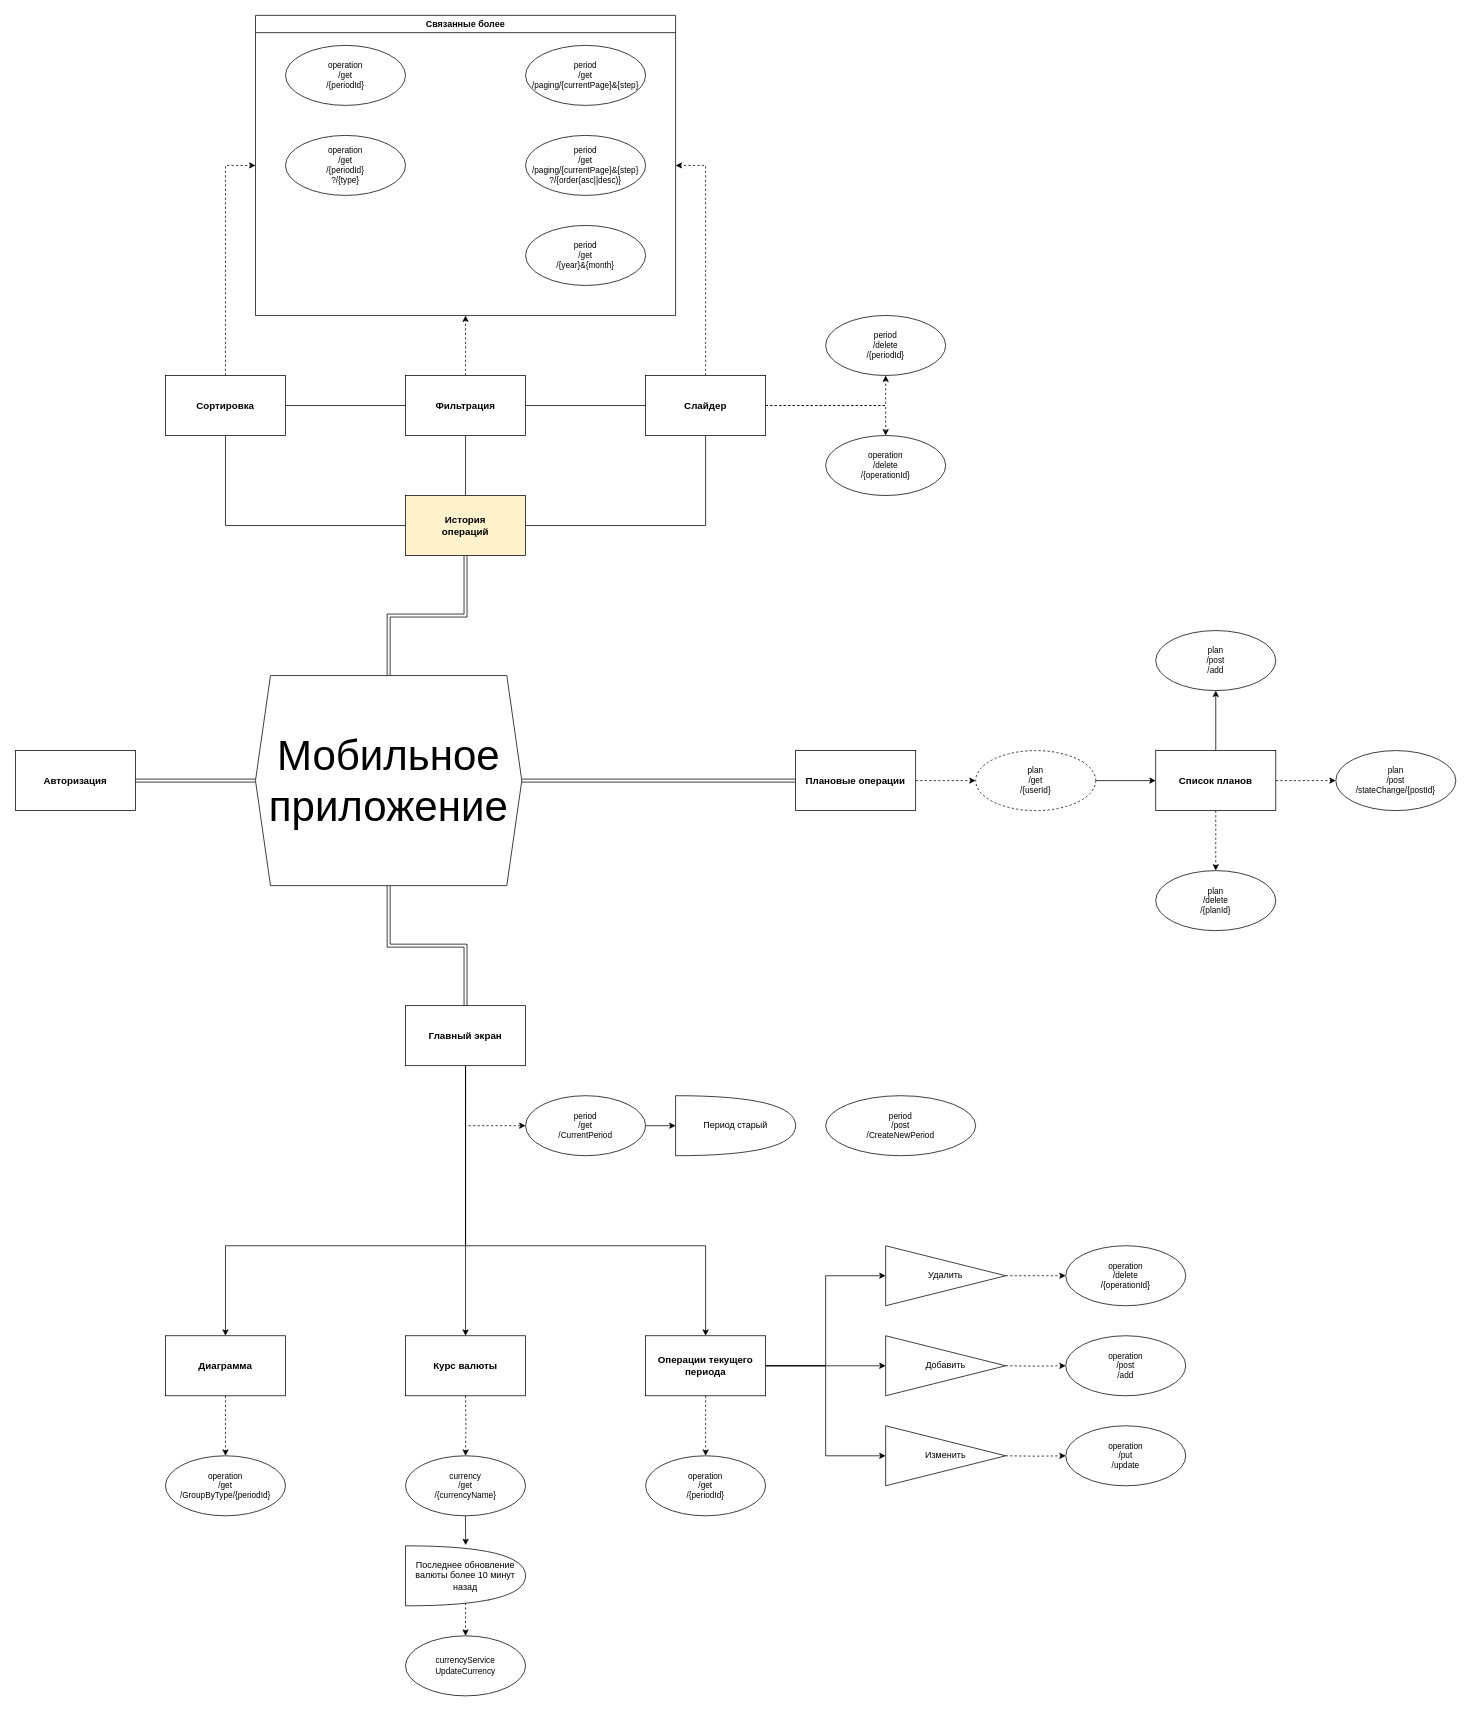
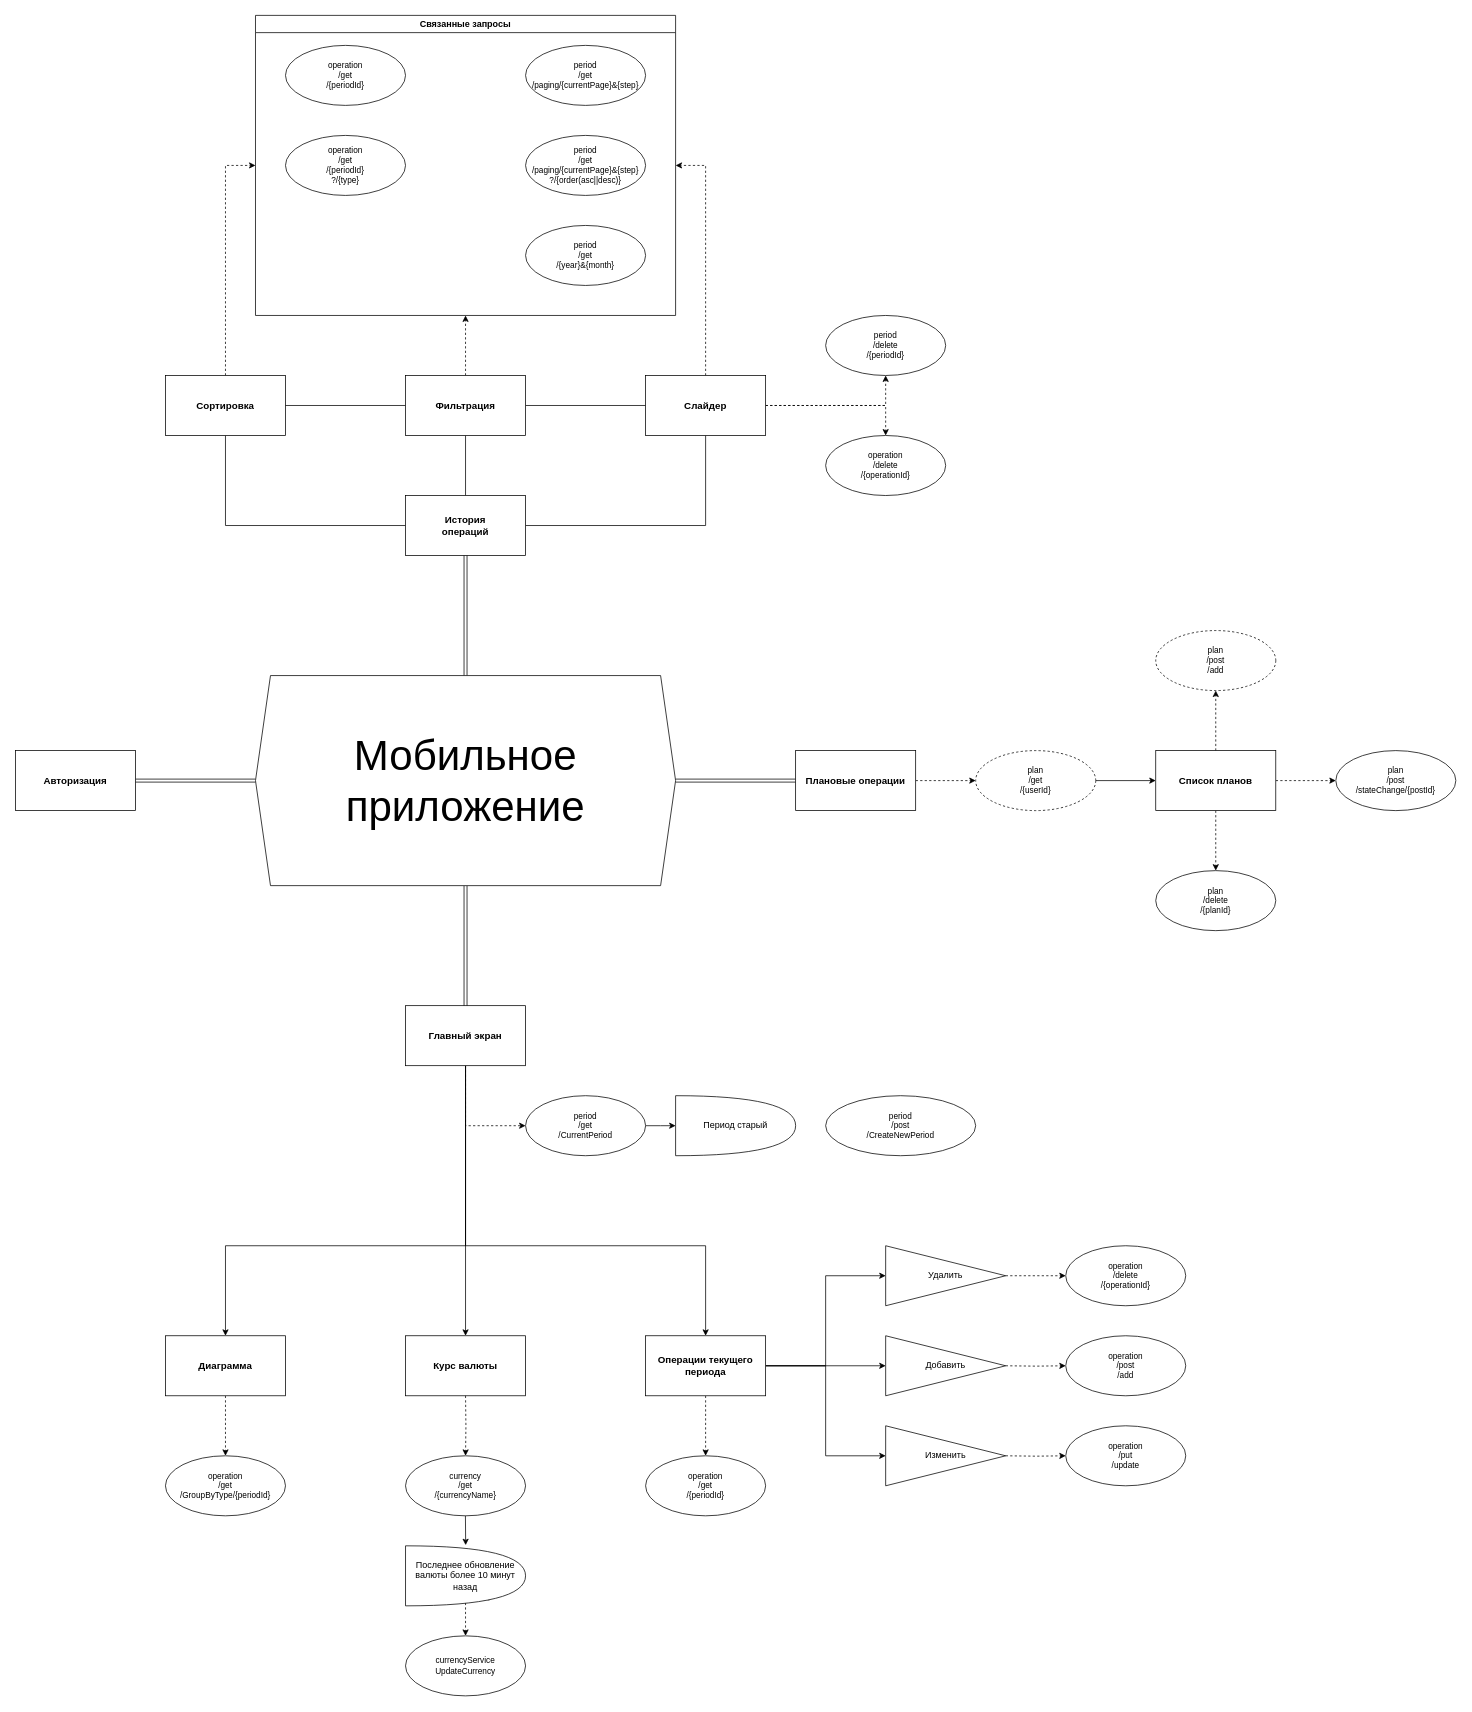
node "Связанные более": label "Связанные более" -> "Связанные запросы"
node "История операций": fillcolor #fff2cc -> #ffffff
node "plan /post /add": style solid -> dashed
edge "Список планов" -> "plan /post /add": style solid -> dashed
node "Мобильное приложение": size 266x210 -> 420x210
